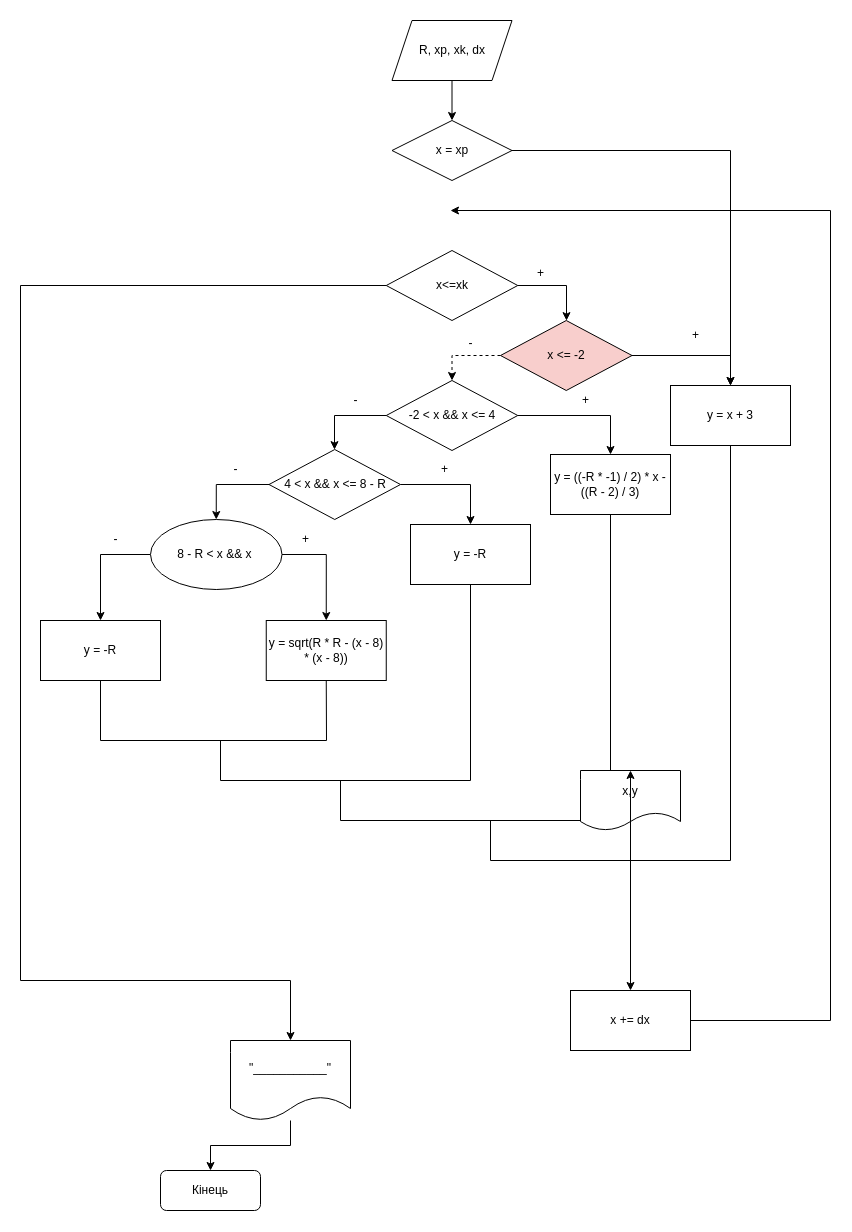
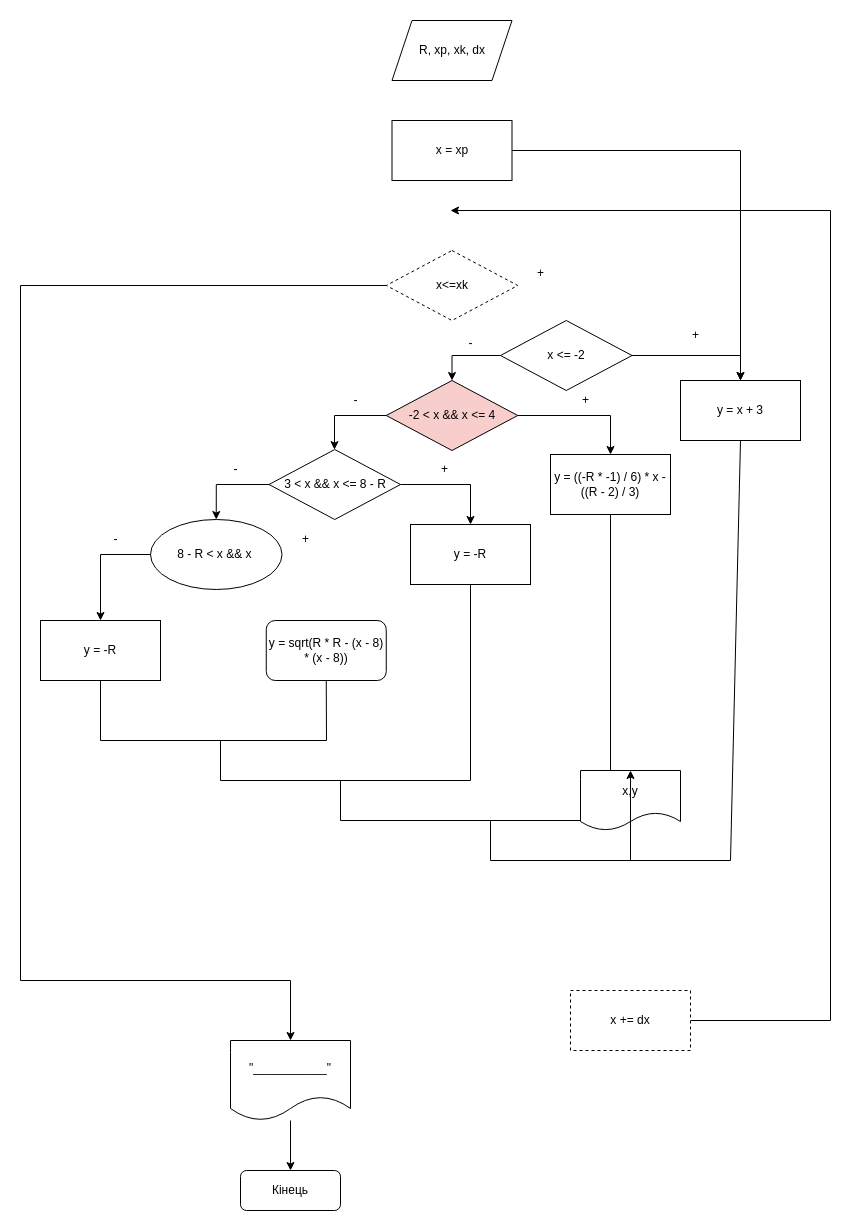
edge "R, xp, xk, dx" -> "x = xp": removed
node "x = xp": shape diamond -> rectangle
node "x<=xk": style solid -> dashed
edge "x<=xk" -> "x <= -2": removed
edge "x <= -2" -> "-2 < x && x <= 4": style dashed -> solid
node "x <= -2": fillcolor #f8cecc -> #ffffff
node "-2 < x && x <= 4": fillcolor #ffffff -> #f8cecc
node "y = x + 3": moved (731, 416) -> (741, 411)
node "4 < x && x <= 8 - R": label "4 < x && x <= 8 - R" -> "3 < x && x <= 8 - R"
node "y = ((-R * -1) / 2) * x - ((R - 2) / 3)": label "y = ((-R * -1) / 2) * x - ((R - 2) / 3)" -> "y = ((-R * -1) / 6) * x - ((R - 2) / 3)"
edge "8 - R < x && x" -> "y = sqrt(R * R - (x - 8) * (x - 8))": removed
node "y = sqrt(R * R - (x - 8) * (x - 8))": shape rectangle -> rounded rectangle
edge "x,y" -> "x += dx": removed
node "x += dx": style solid -> dashed
node "Кінець": moved (211, 1191) -> (291, 1191)
